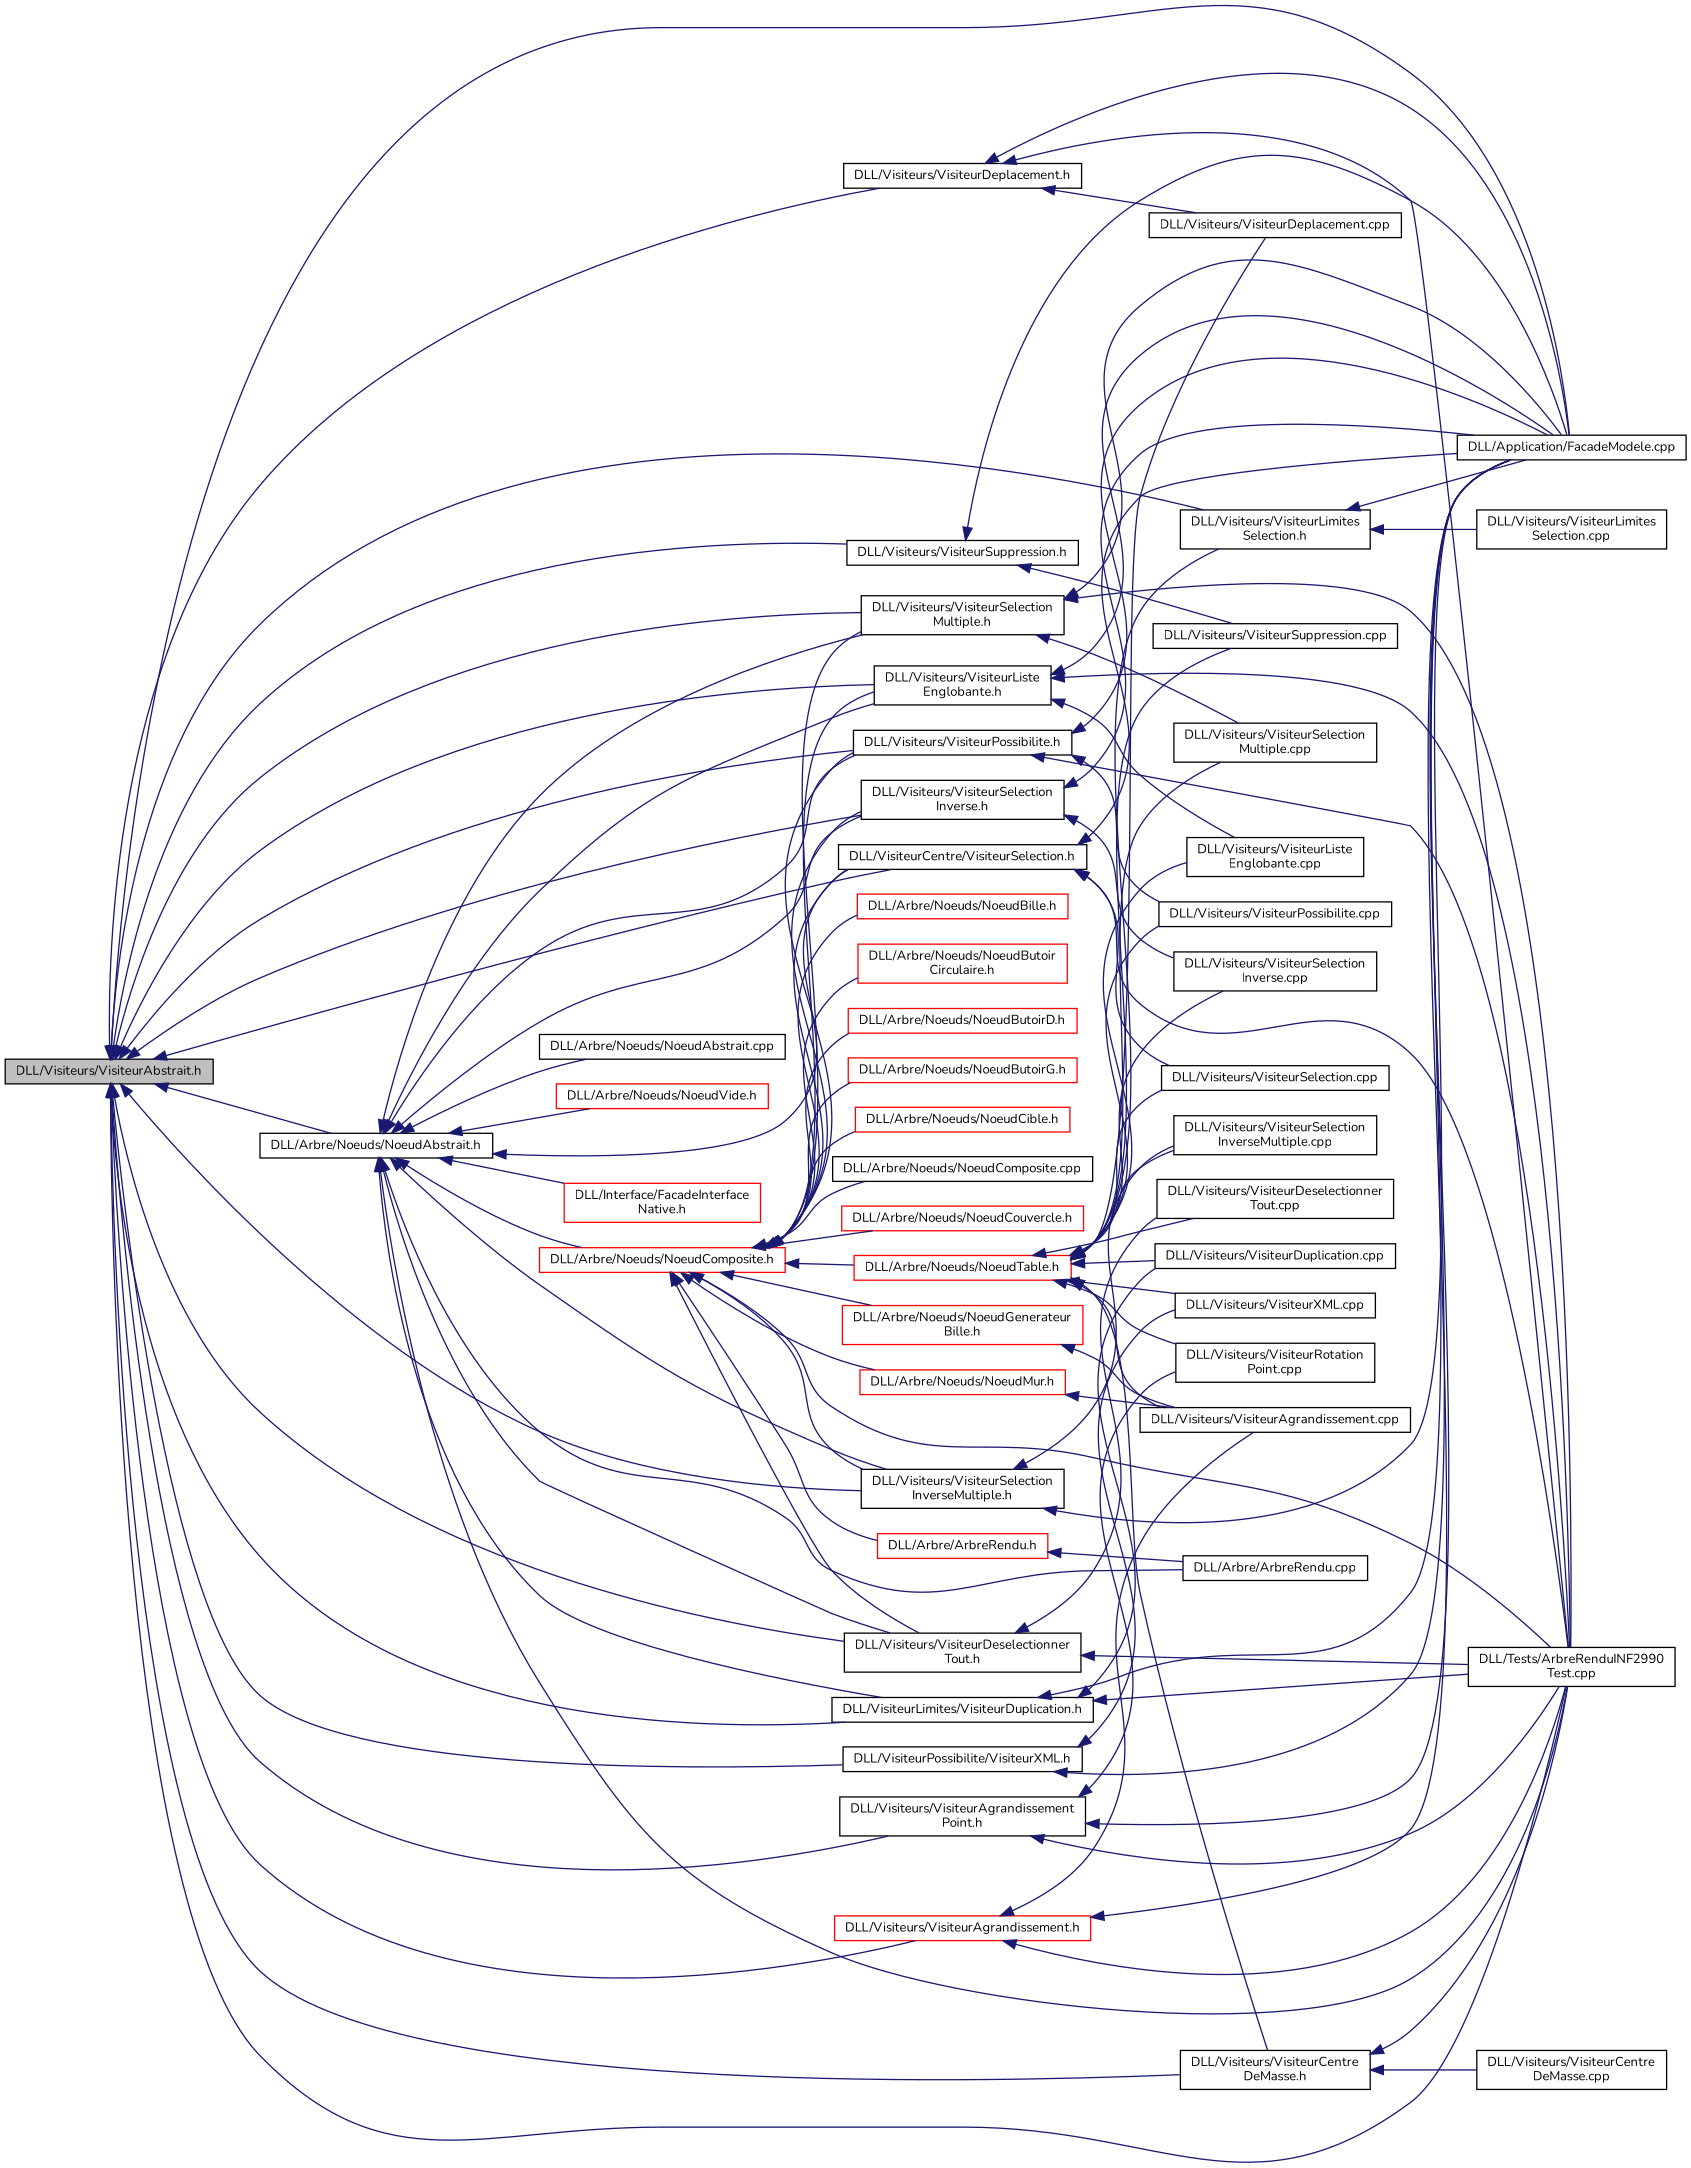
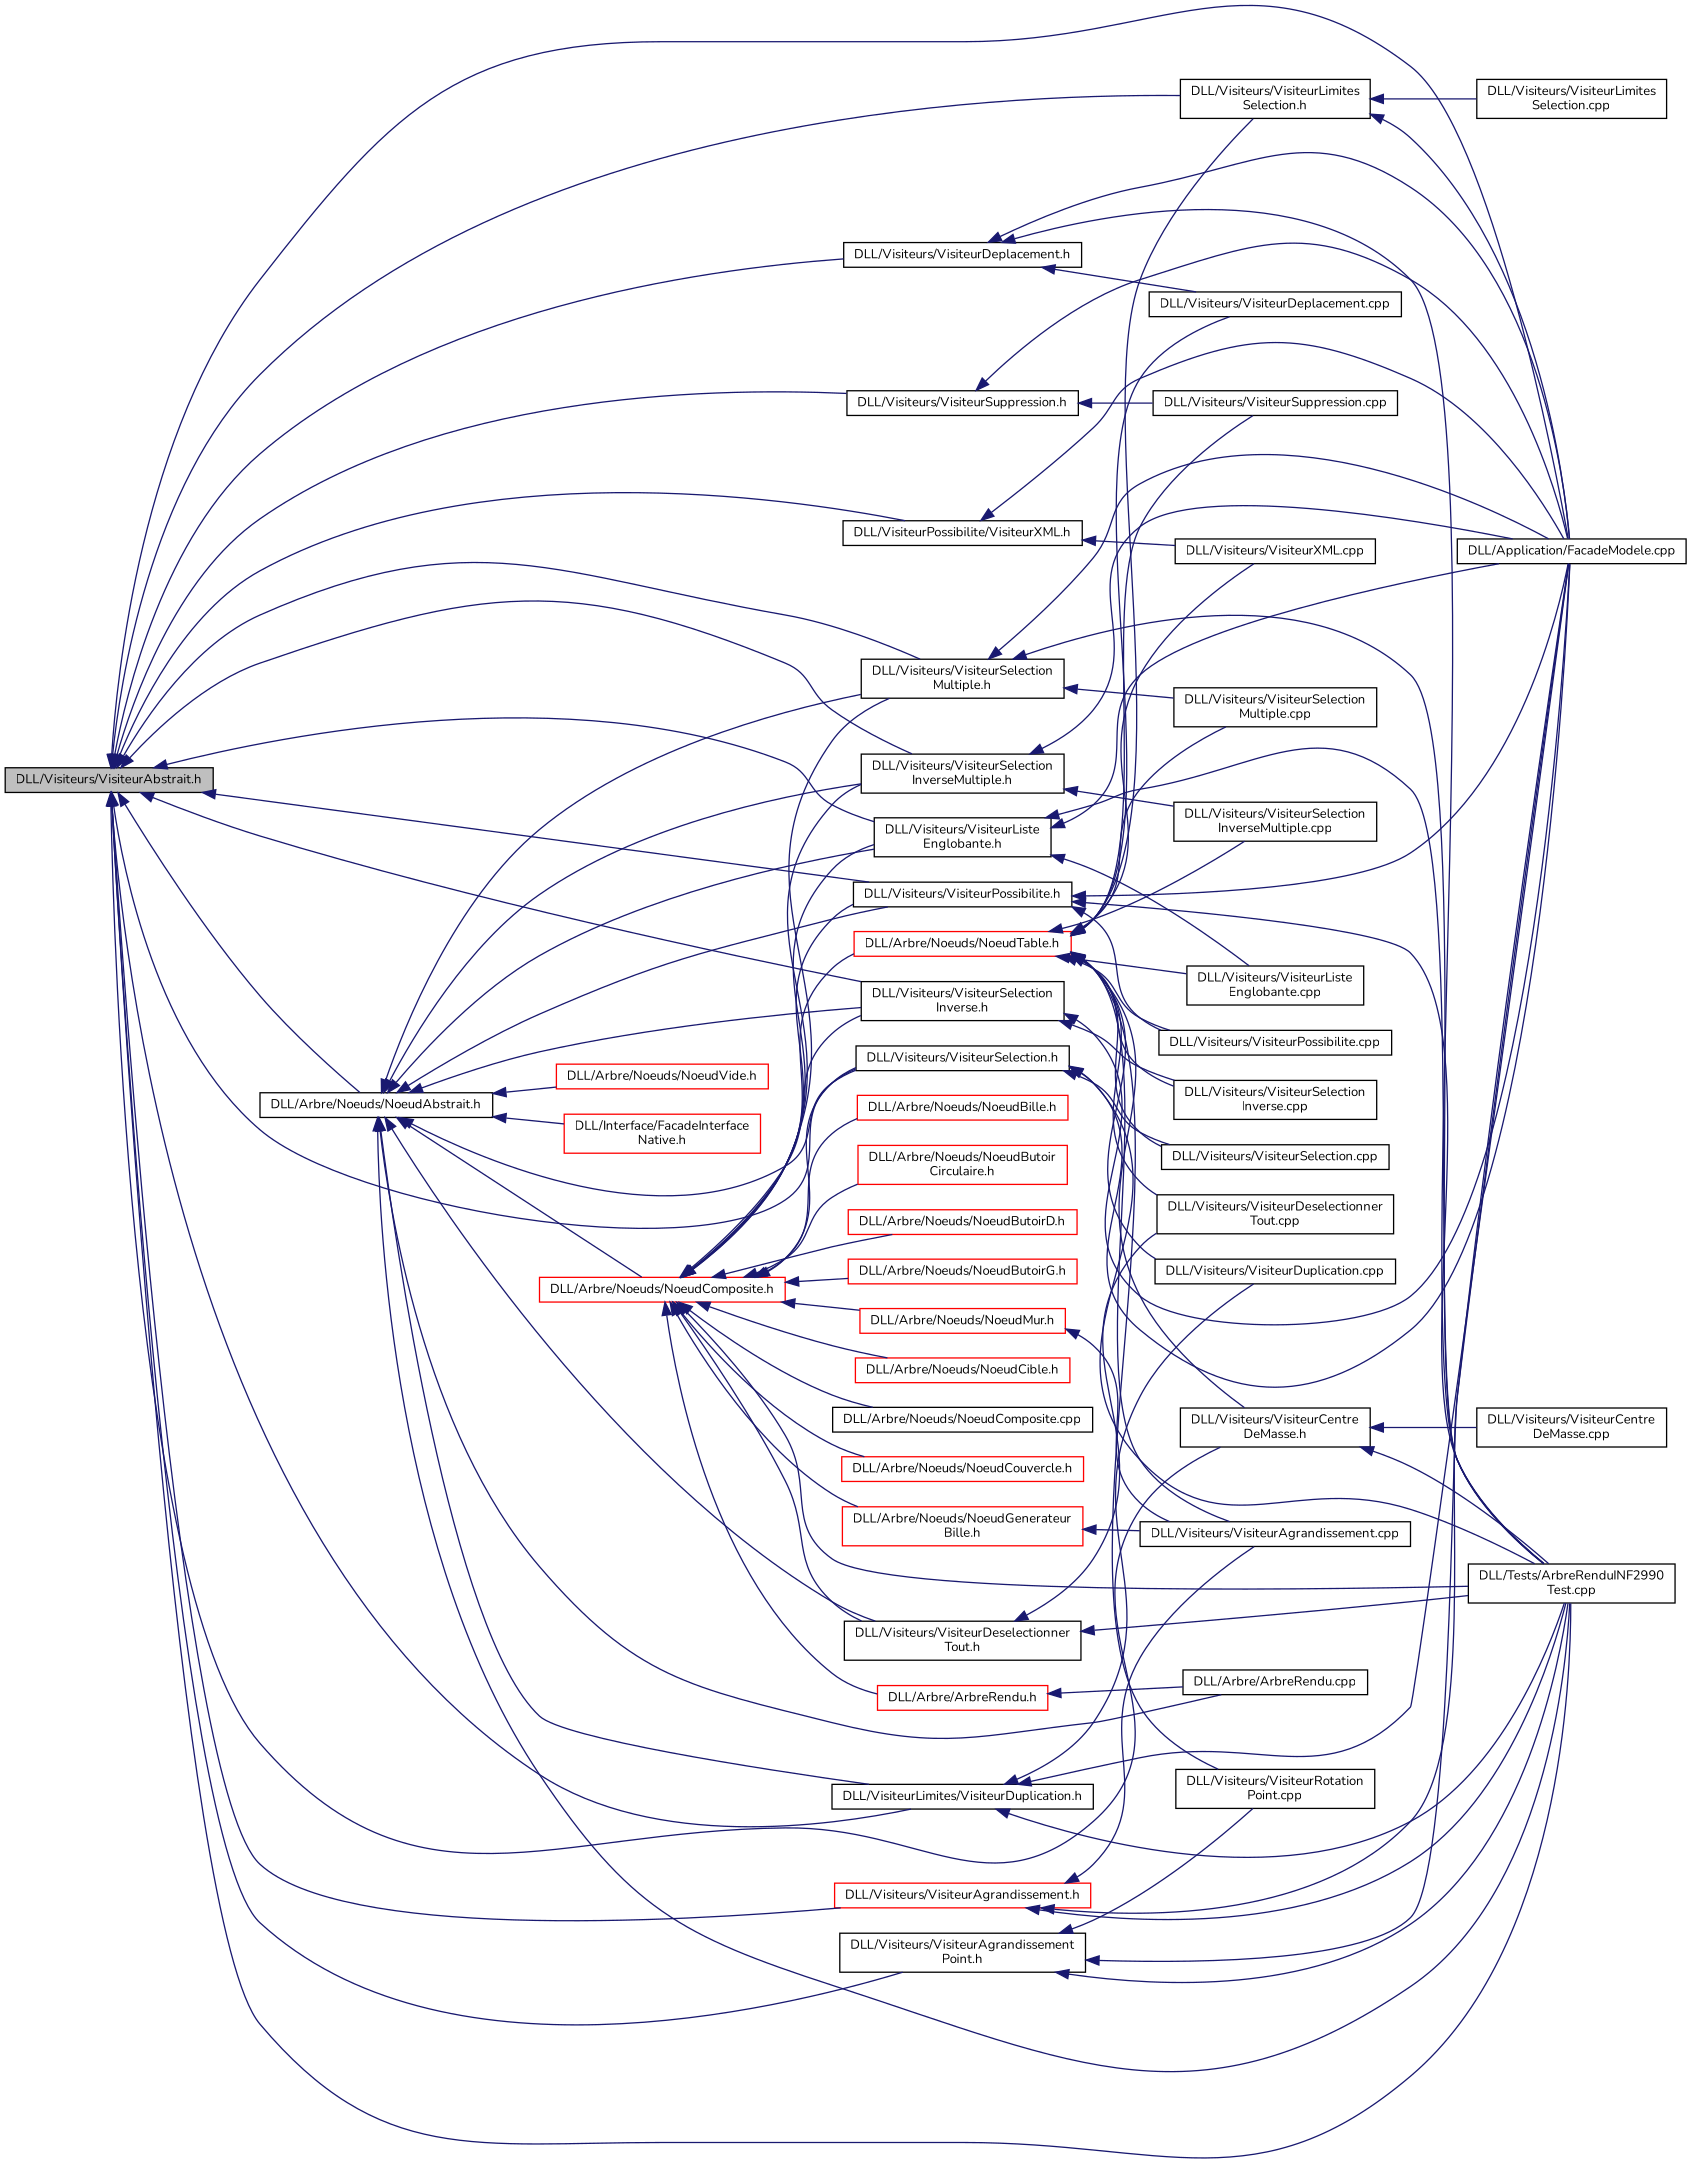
node "DLL/VisiteurCentre/VisiteurSelection.h": label "DLL/VisiteurCentre/VisiteurSelection.h" -> "DLL/Visiteurs/VisiteurSelection.h"
node "DLL/Arbre/Noeuds/NoeudAbstrait.cpp": removed
edge "DLL/Visiteurs/VisiteurDeselectionner Tout.h" -> "DLL/Visiteurs/VisiteurAbstrait.h": removed
